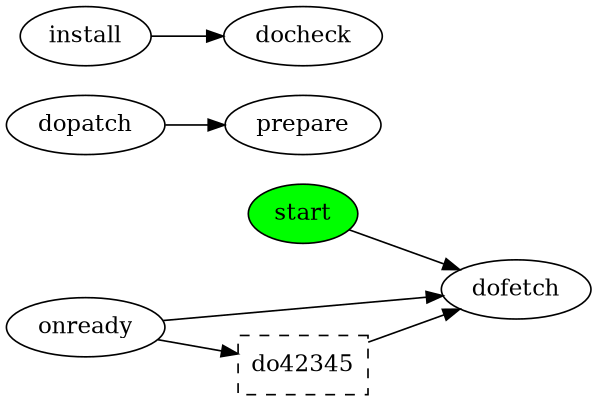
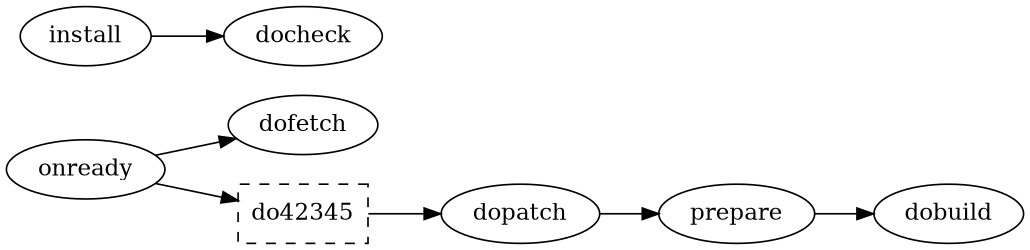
node "start": removed
node "dobuild": added
edge "do42345" -> "dofetch": now "do42345" -> "dopatch"
